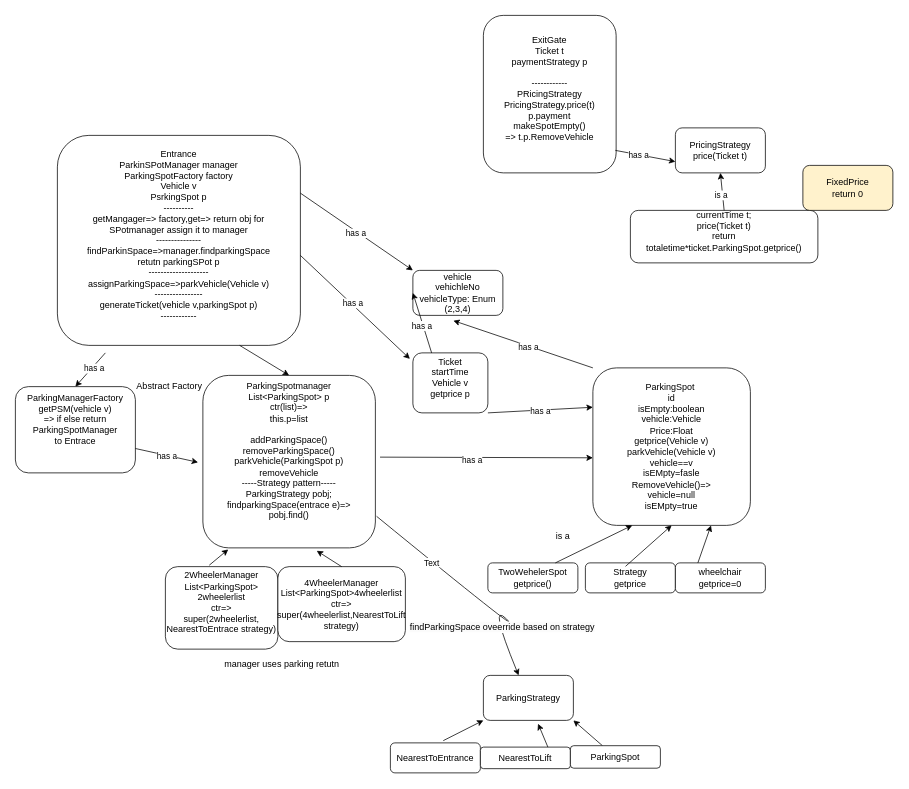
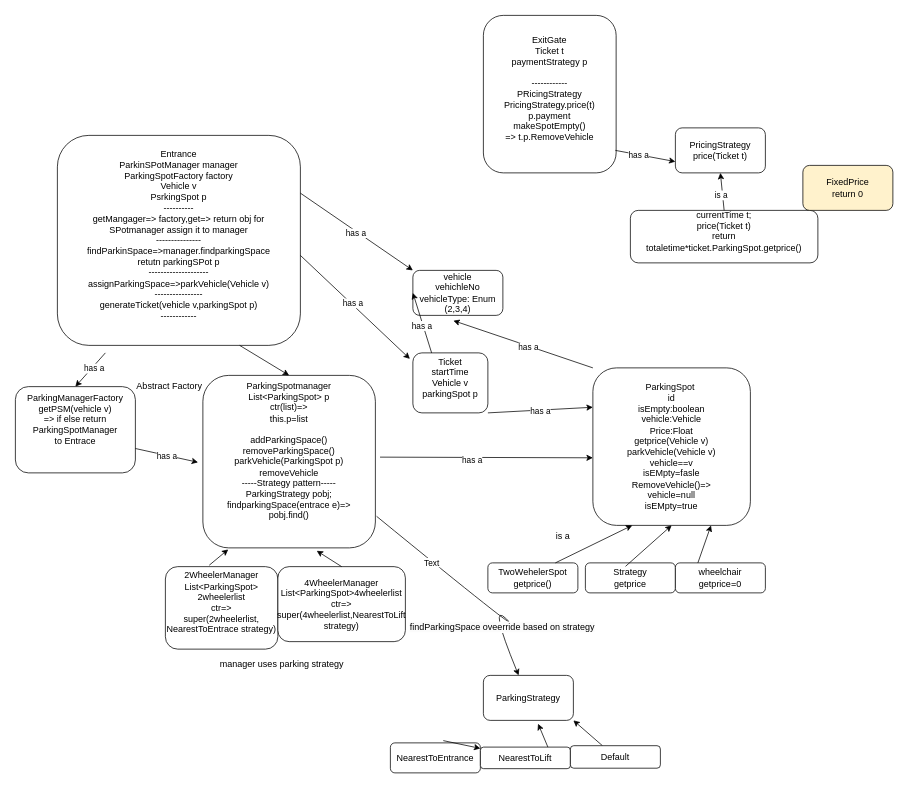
node "Ticket startTime Vehicle v getprice p": label "Ticket startTime Vehicle v getprice p" -> "Ticket startTime Vehicle v parkingSpot p"
node "manager uses parking retutn": label "manager uses parking retutn" -> "manager uses parking strategy"
edge "NearestToEntrance" -> "ParkingStrategy": now "NearestToEntrance" -> "NearestToLift"
node "ParkingSpot": label "ParkingSpot" -> "Default"
